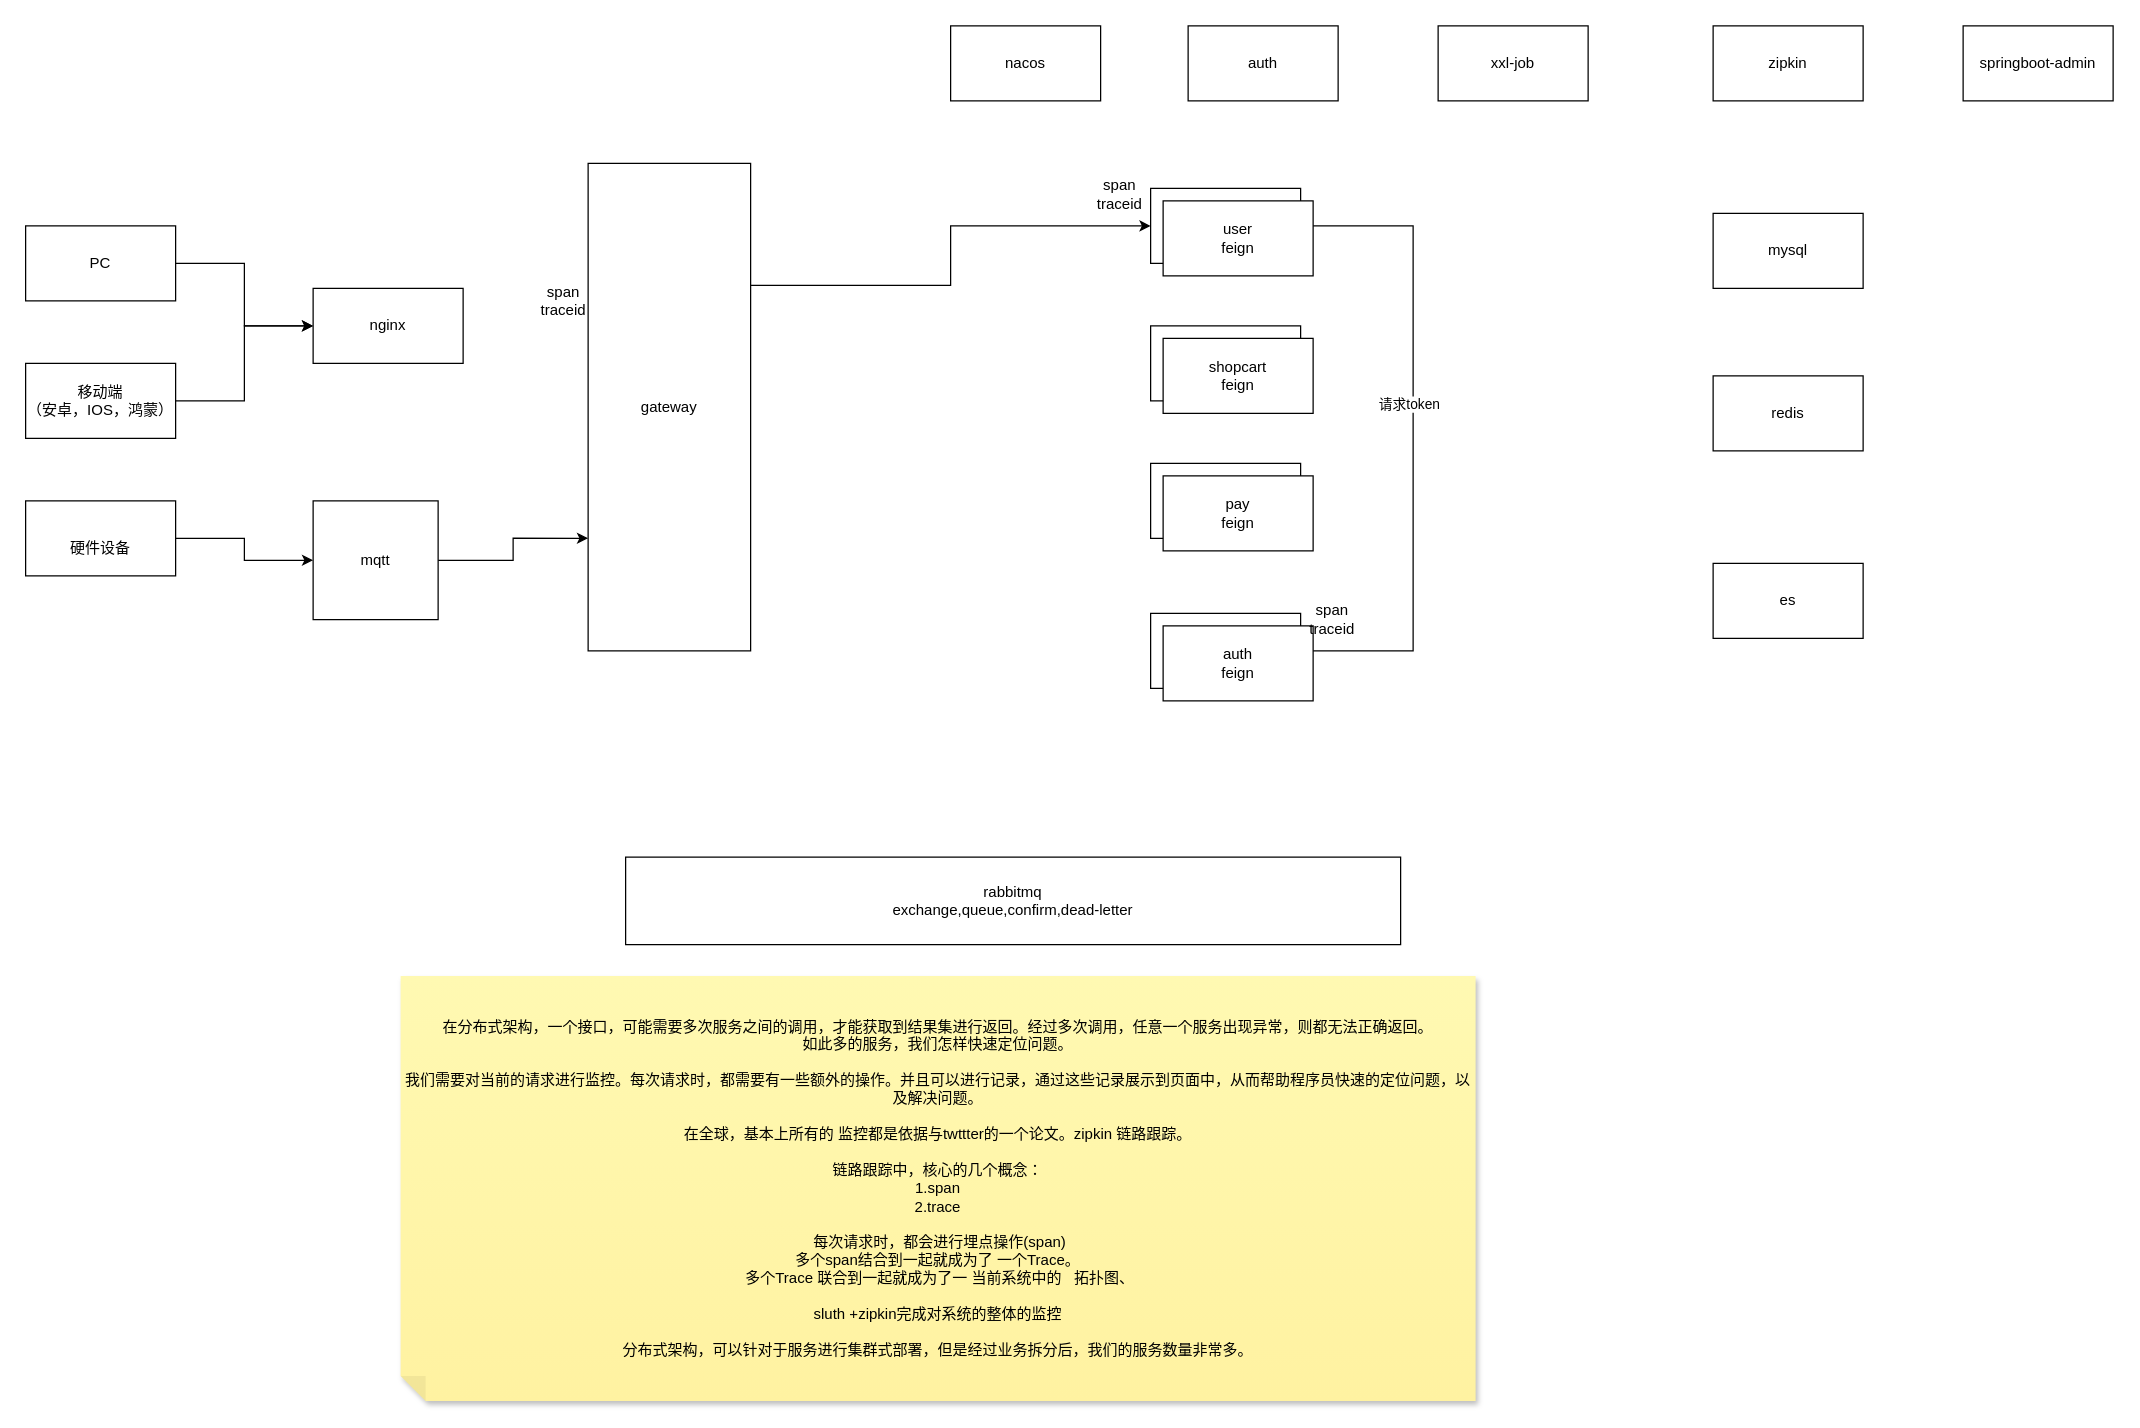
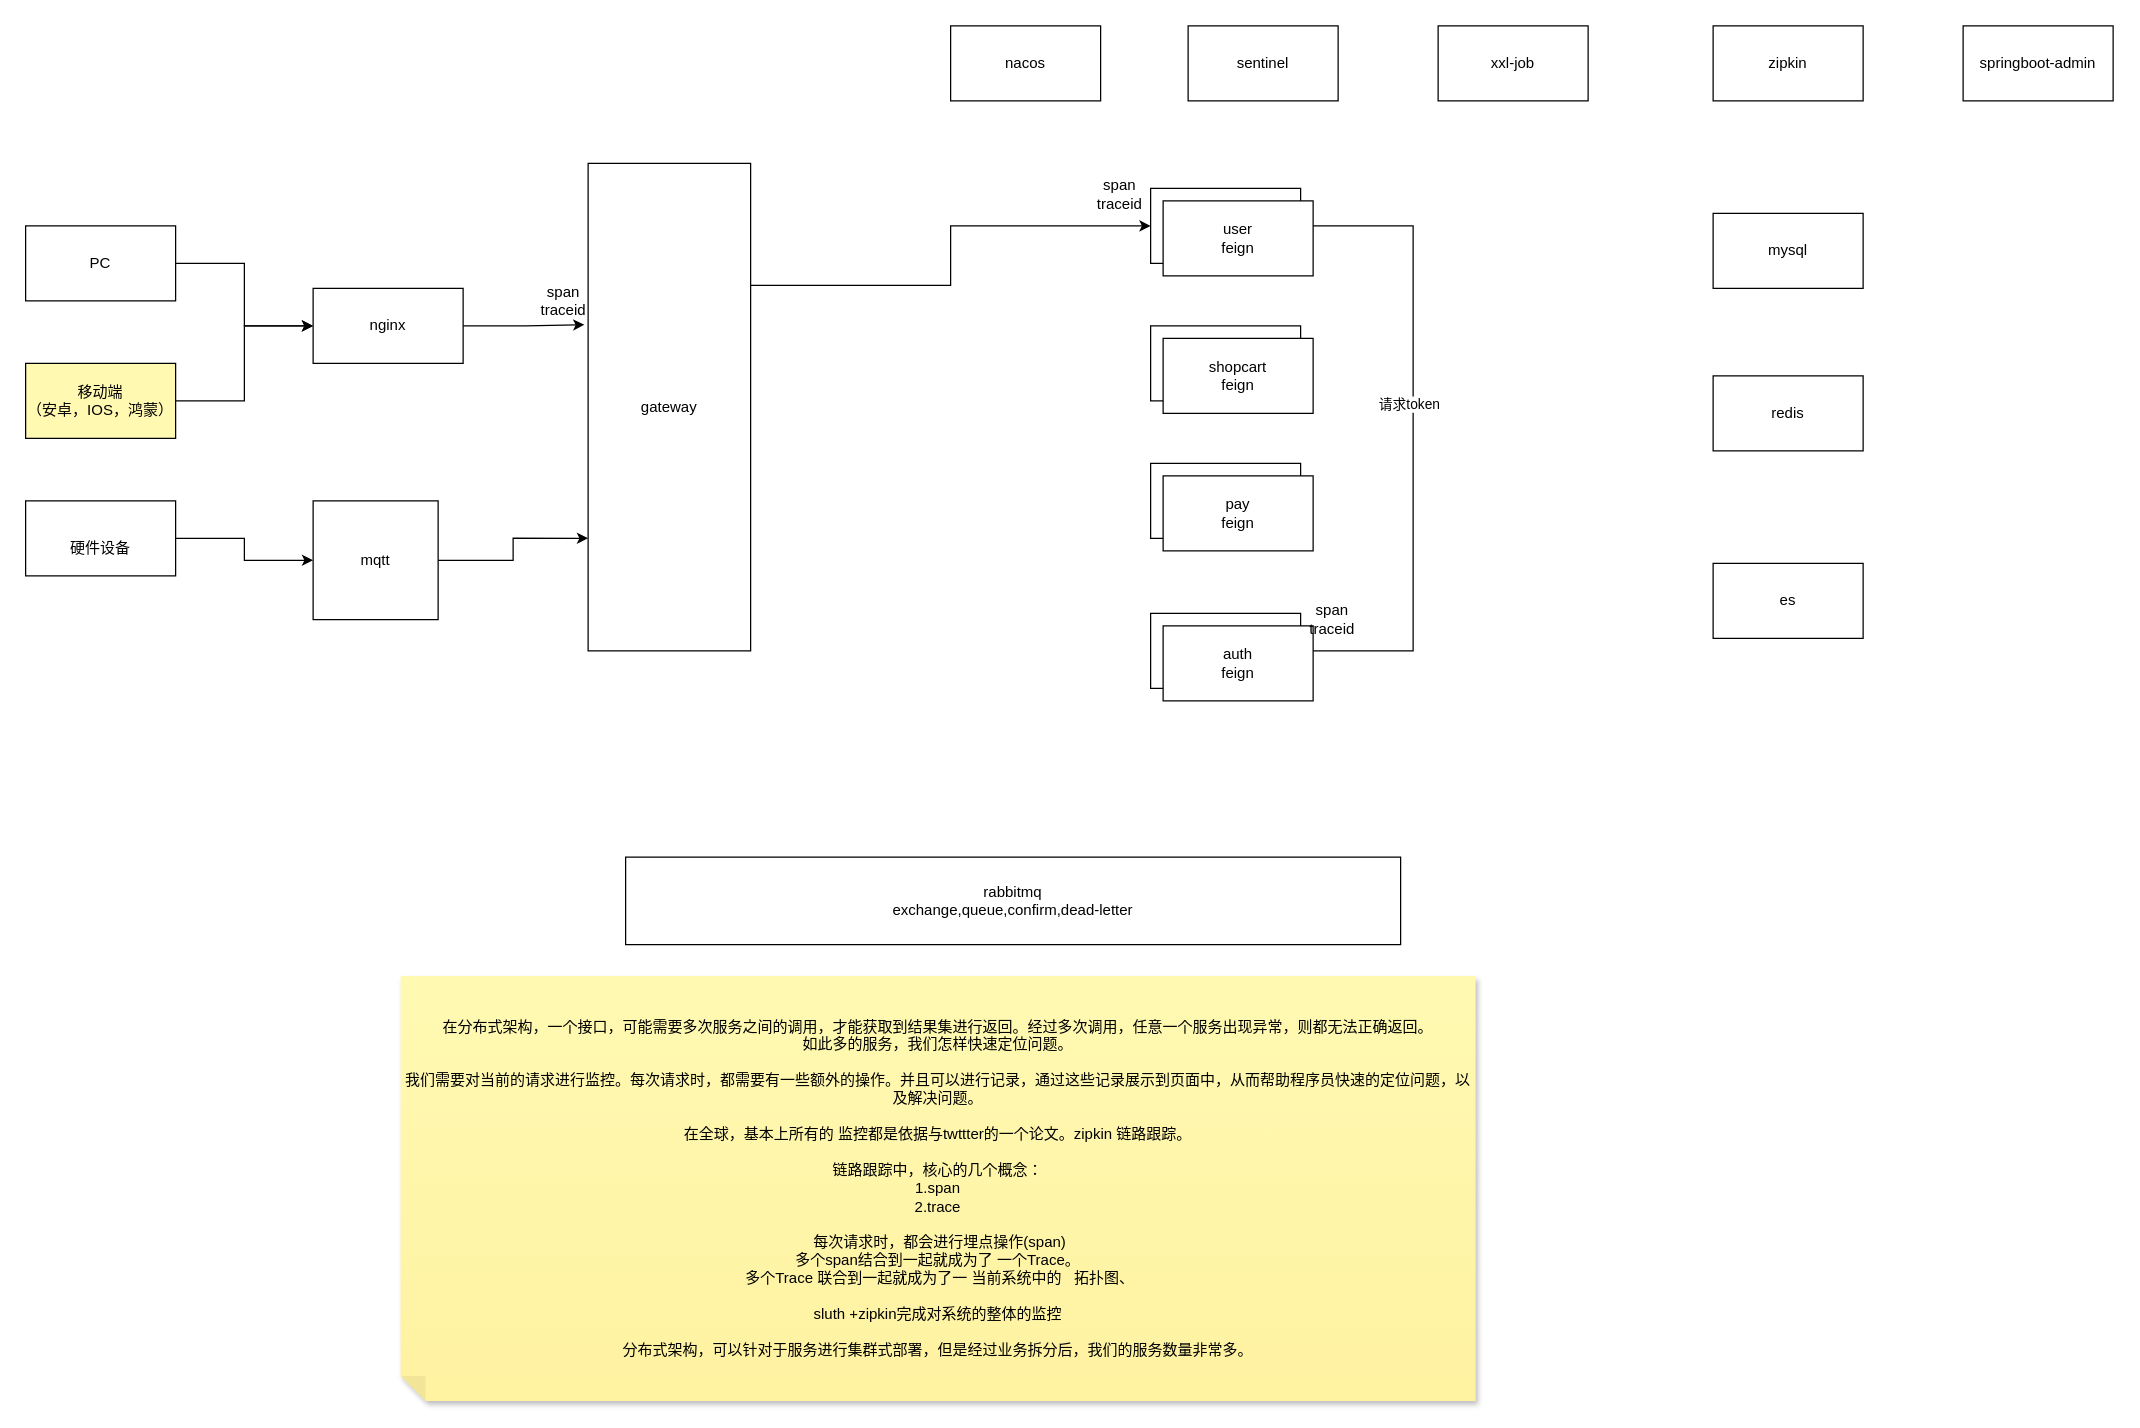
node "auth": label "auth" -> "sentinel"
edge "nginx" -> "gateway": added
node "移动端 （安卓，IOS，鸿蒙）": fillcolor #ffffff -> #fff9b2
